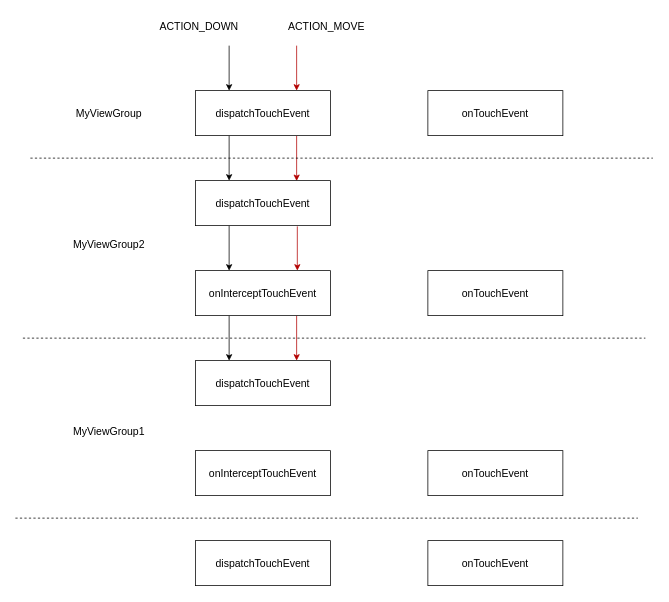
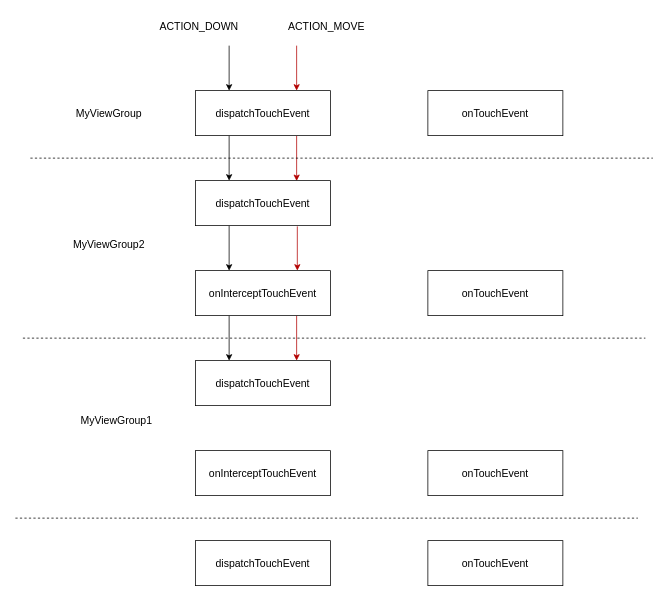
node "MyViewGroup1": moved (109, 432) -> (117, 420)
